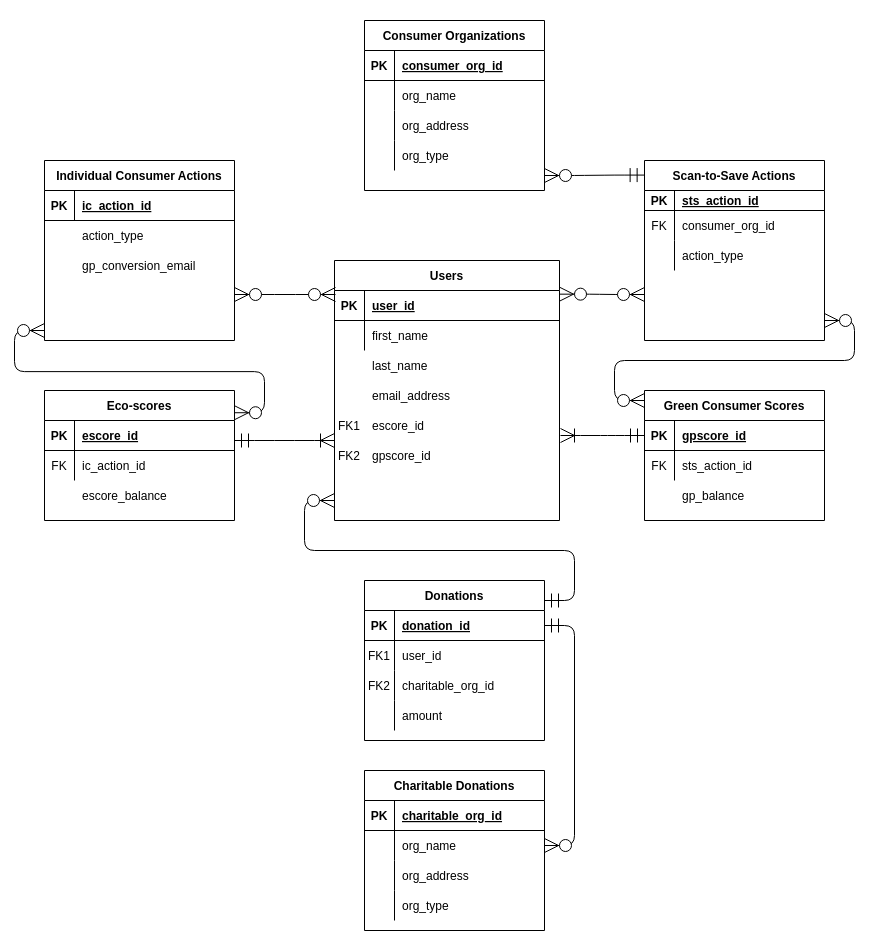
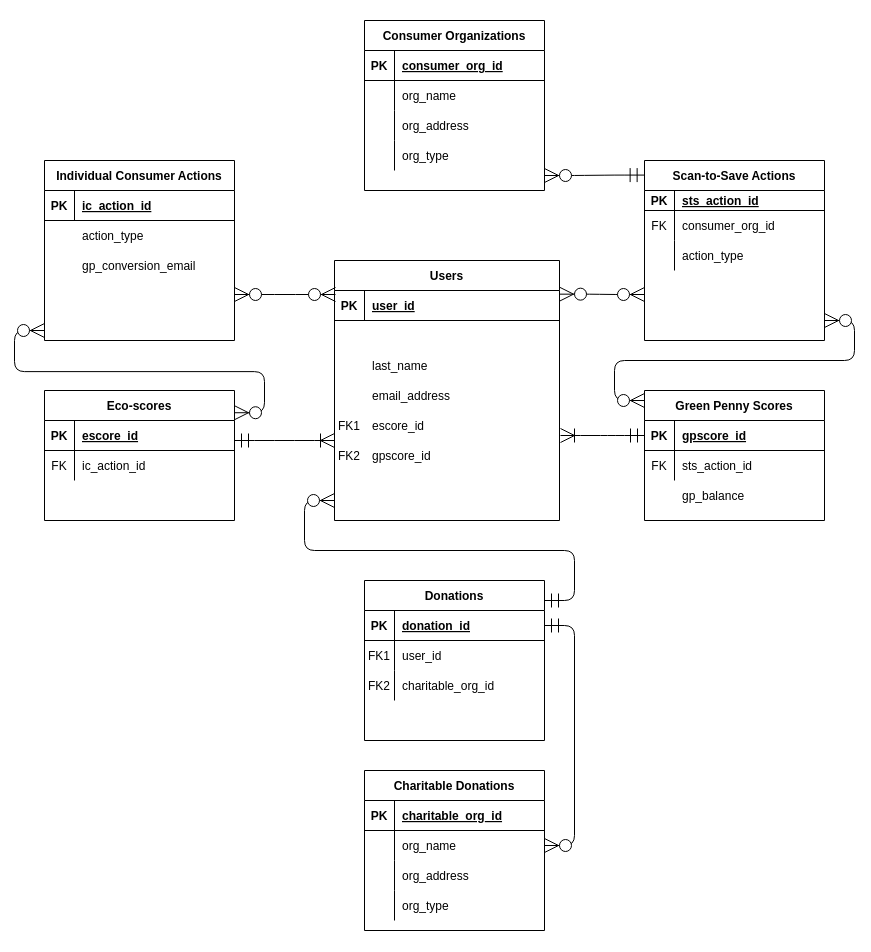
node "first_name": removed
node "Green Consumer Scores": label "Green Consumer Scores" -> "Green Penny Scores"
node "escore_balance": removed
node "amount": removed
